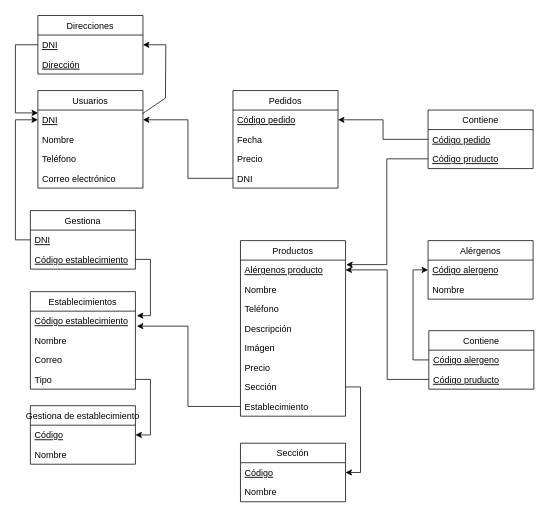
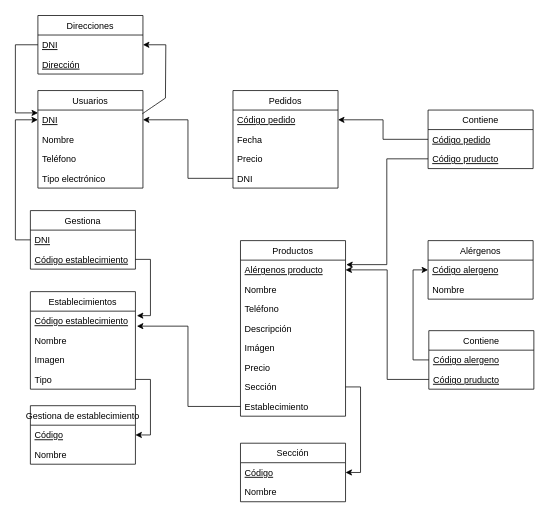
node "Correo electrónico": label "Correo electrónico" -> "Tipo electrónico"
node "Correo": label "Correo" -> "Imagen"
